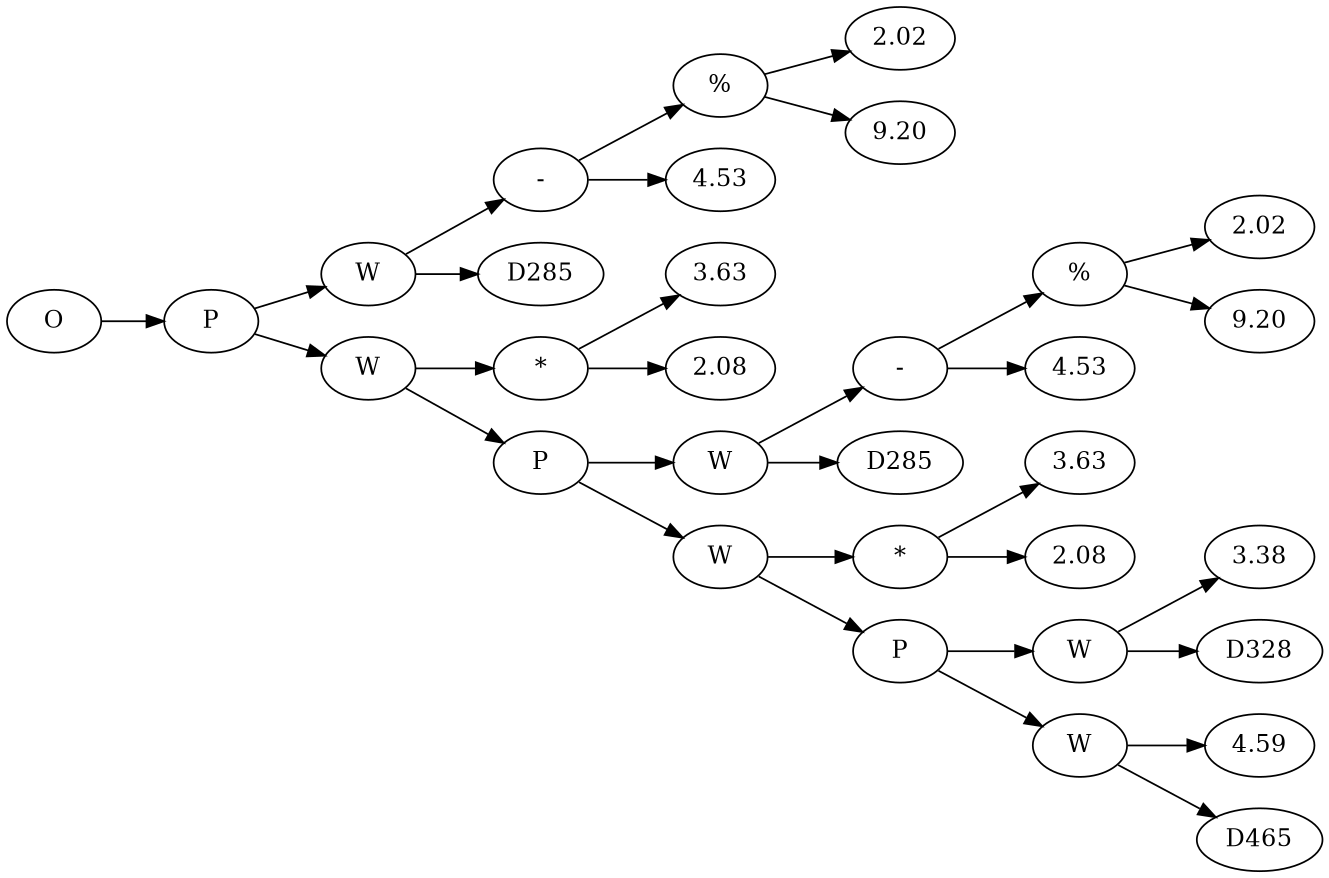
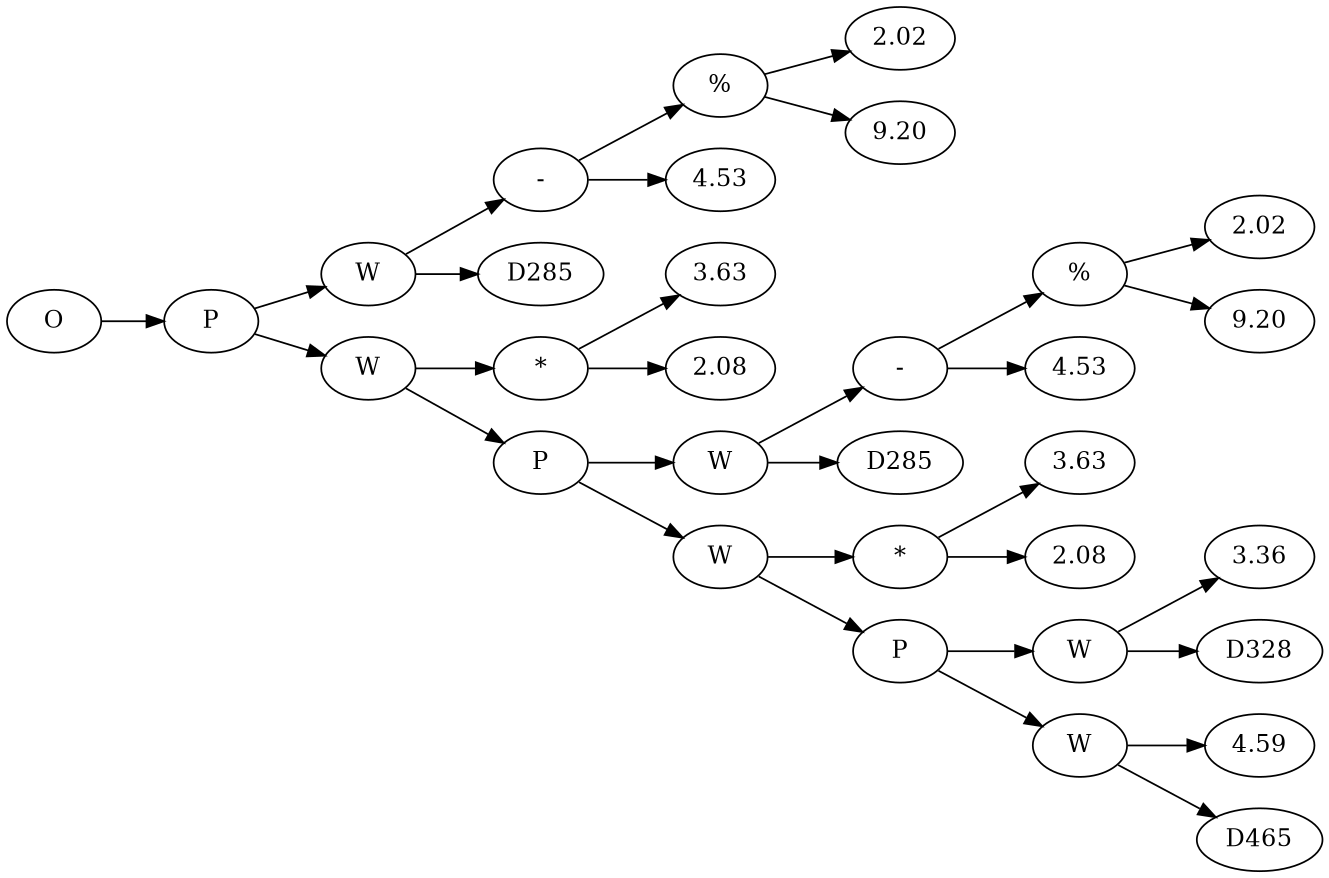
node "3.38": label "3.38" -> "3.36"
